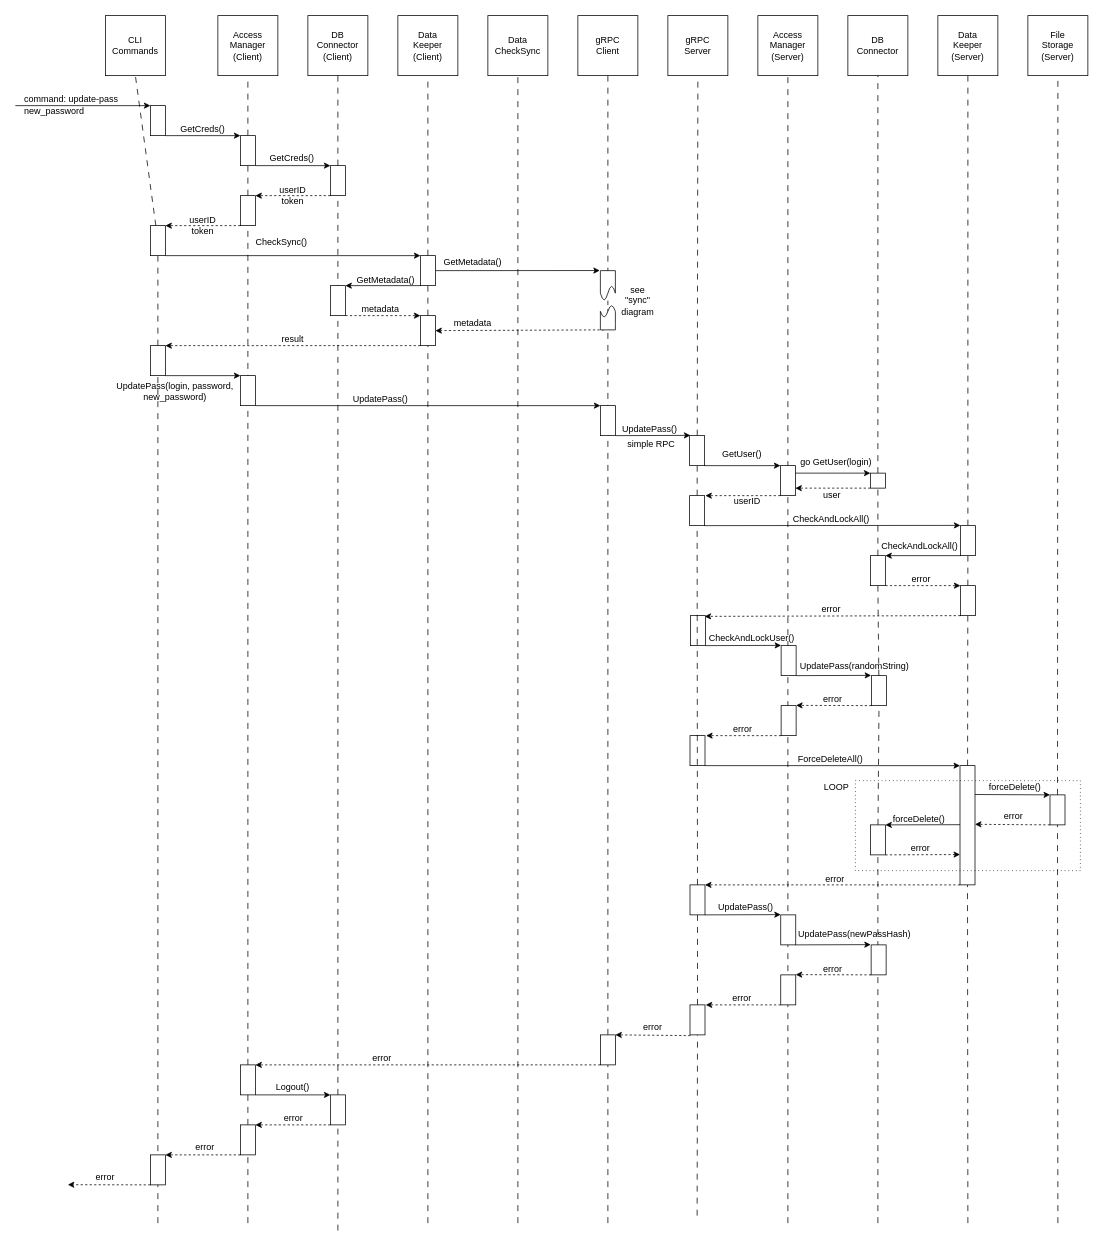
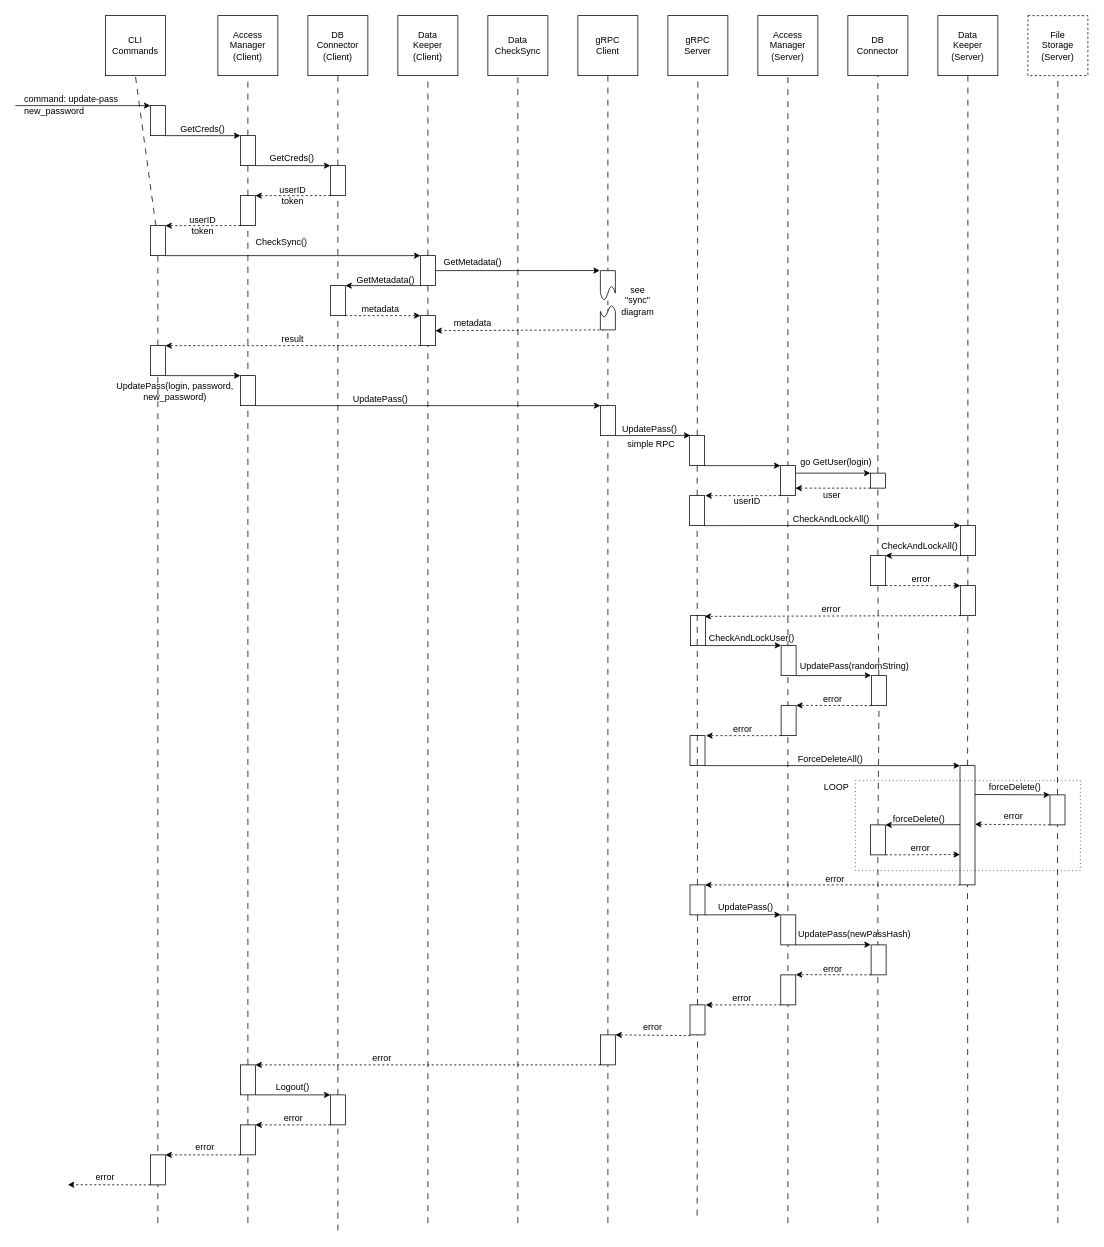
node "File Storage (Server)": style solid -> dashed
node "GetUser()": removed
